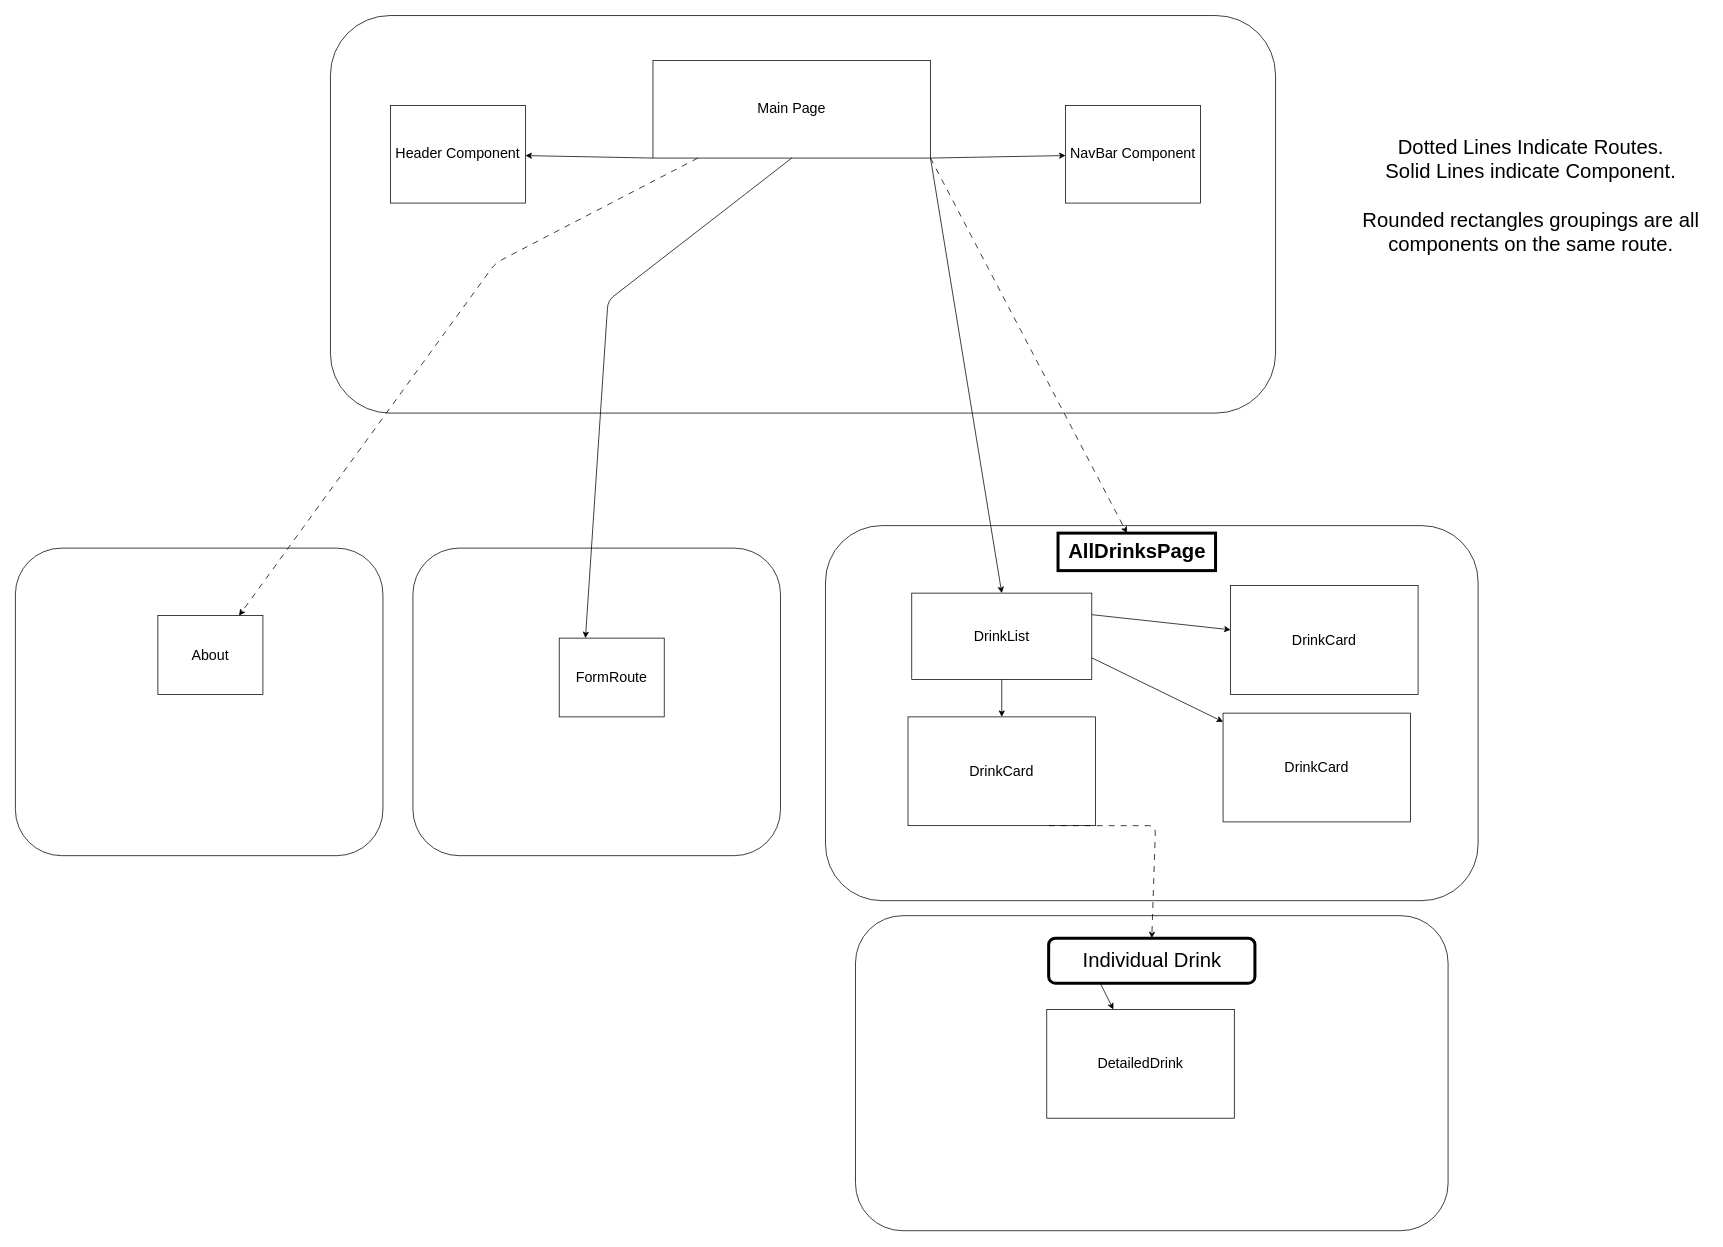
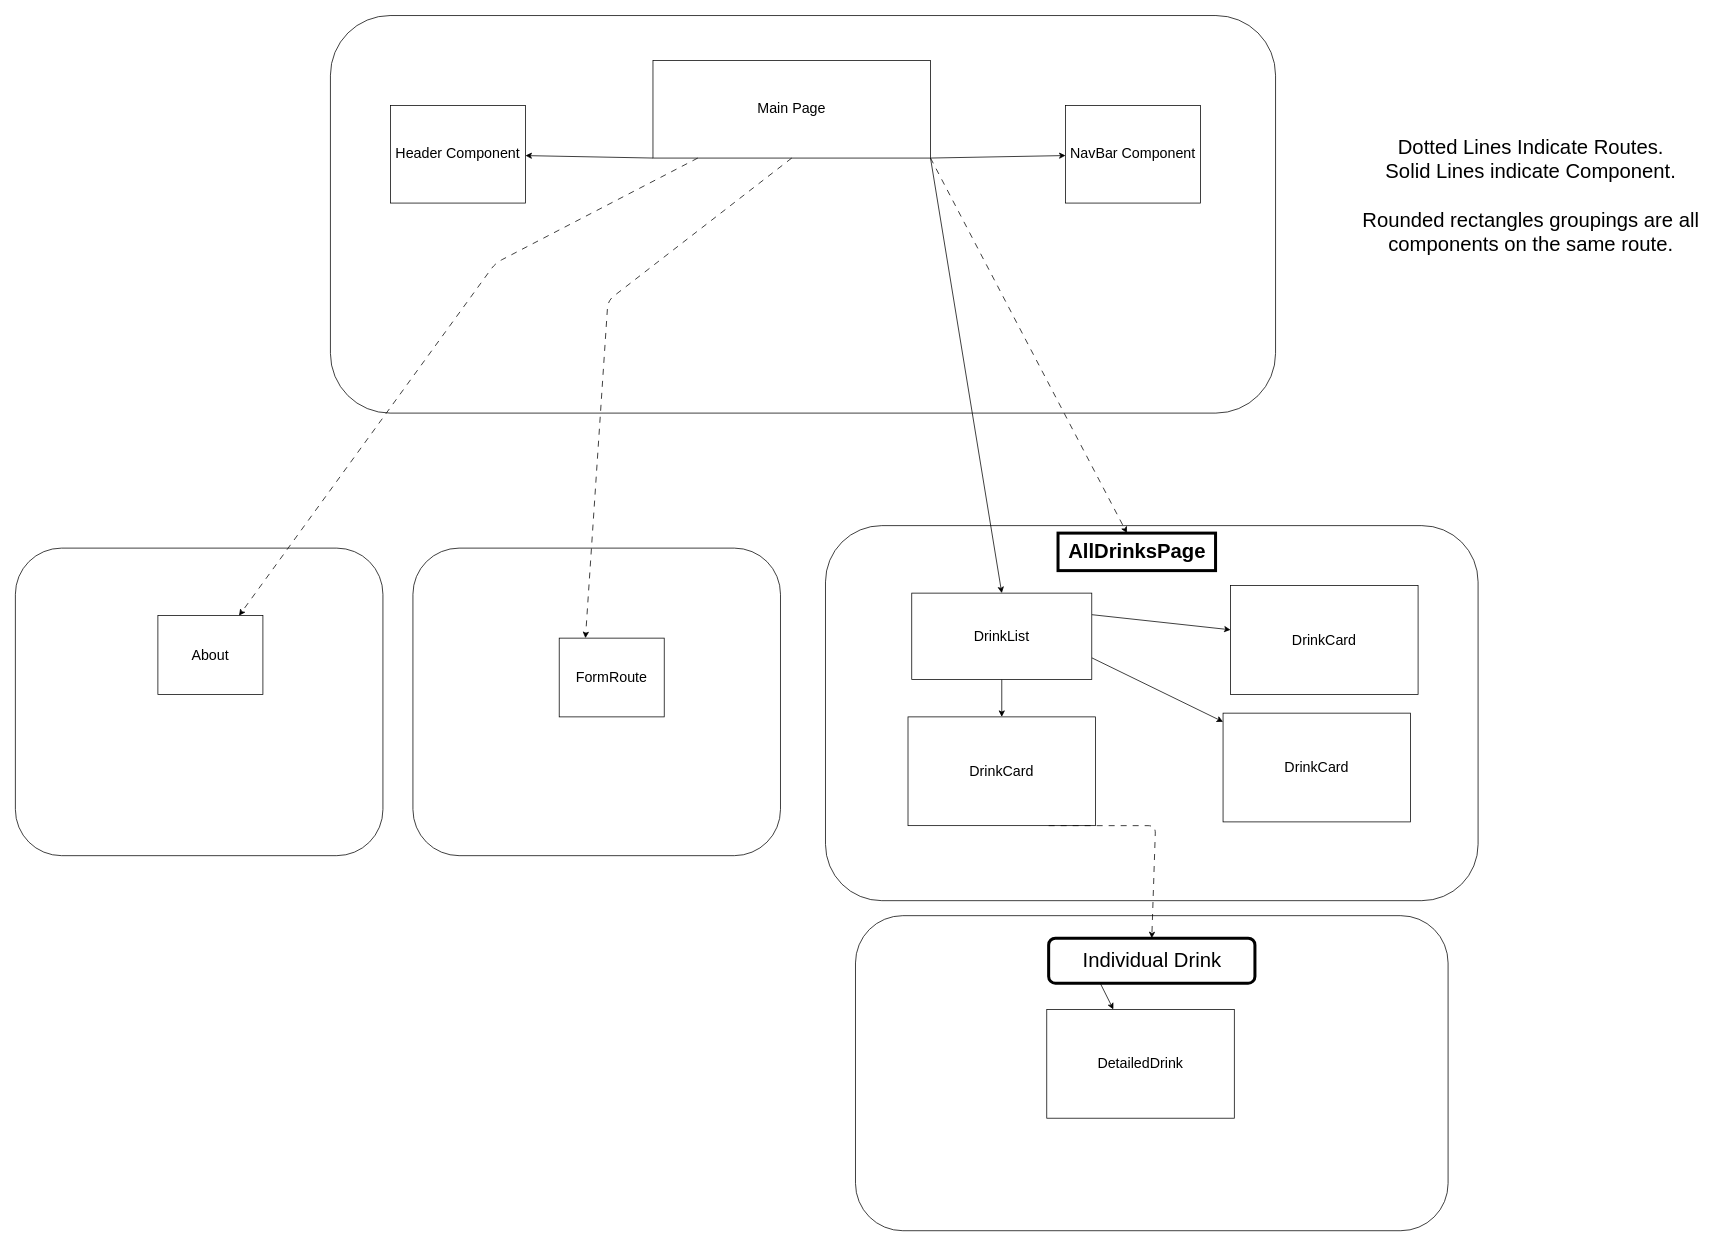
edge "Main Page" -> "FormRoute": style solid -> dashed
